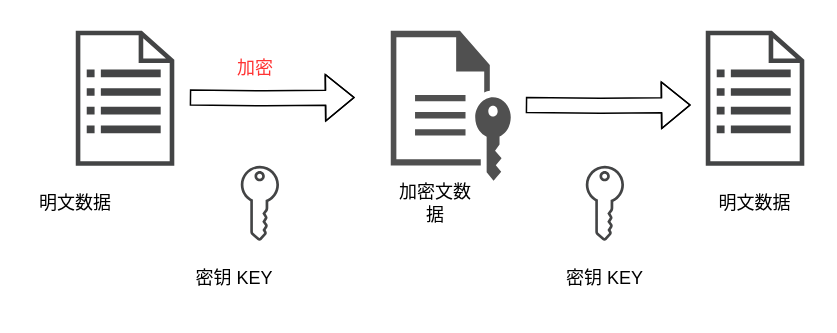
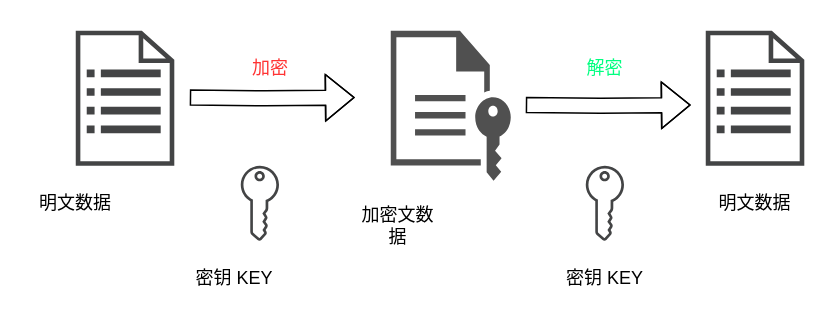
node "加密": moved (256, 68) -> (271, 68)
node "解密": added
node "加密文数据": moved (436, 203) -> (398, 226)
